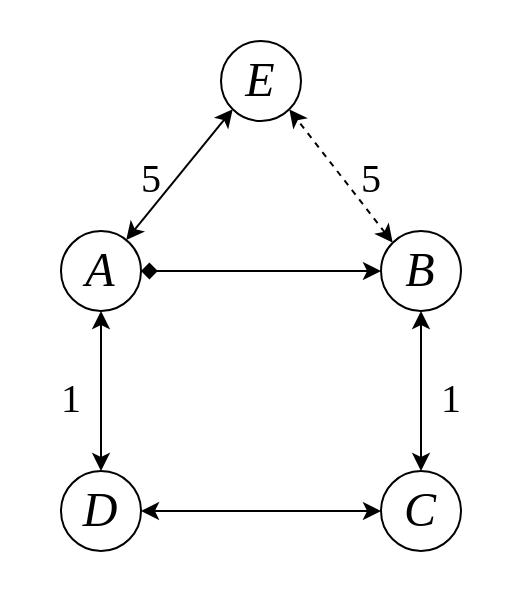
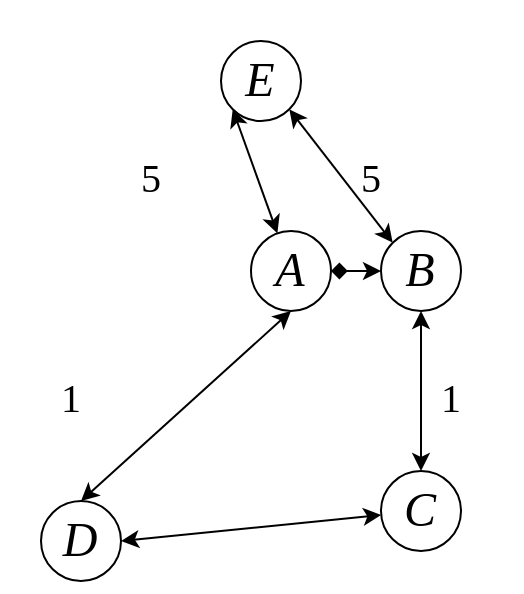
edge "E" -- "B": style dashed -> solid
node "A": moved (101, 271) -> (291, 271)
node "D": moved (101, 511) -> (81, 541)
